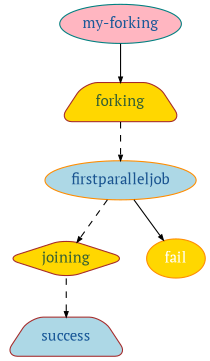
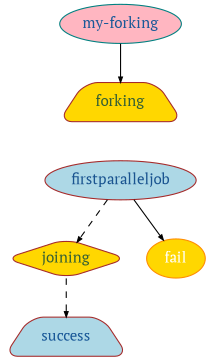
edge "forking" -> "firstparalleljob": removed
node "firstparalleljob": color darkorange -> brown
